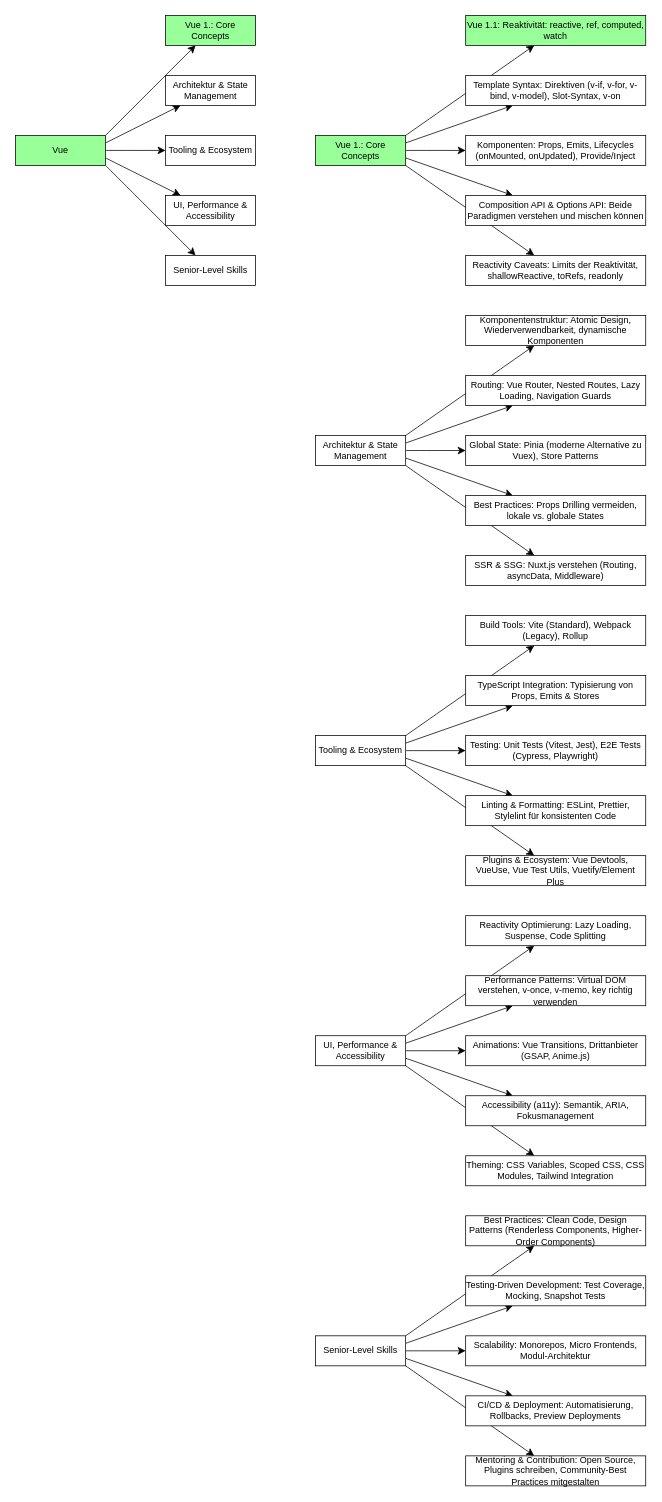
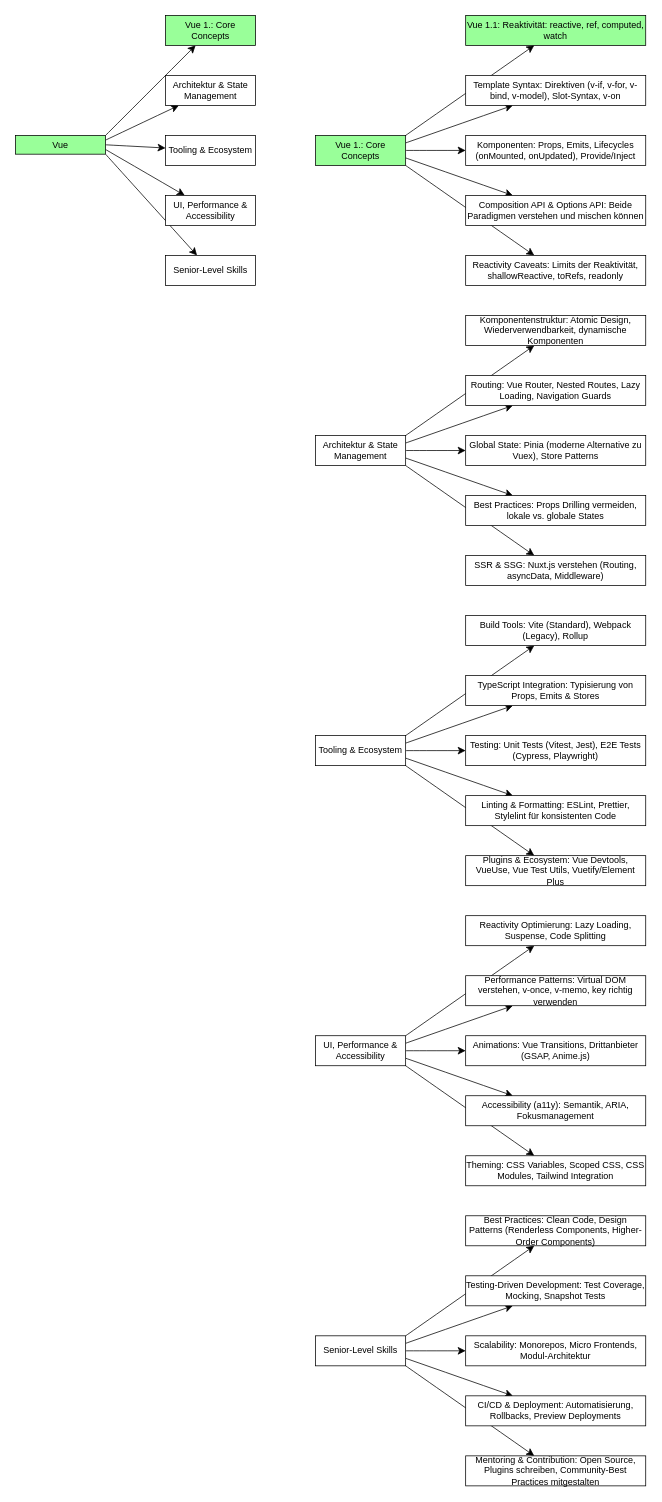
node "Vue": size 90x30 -> 90x19
